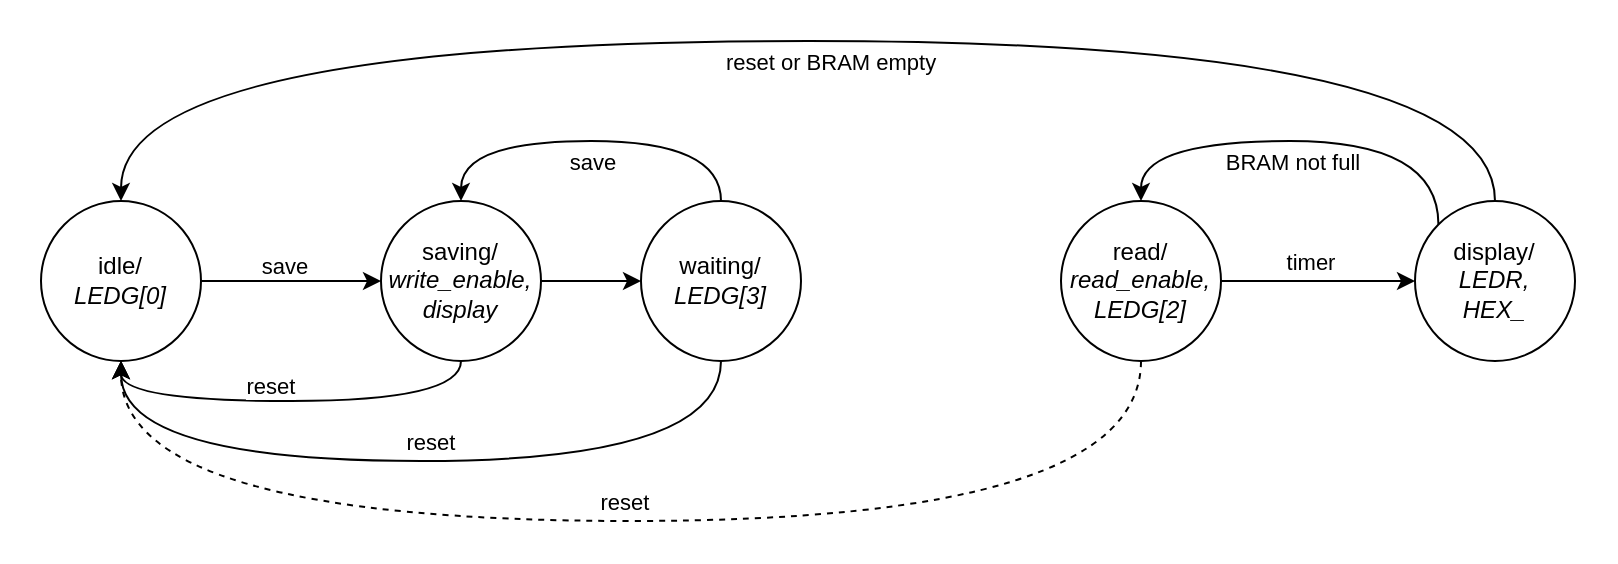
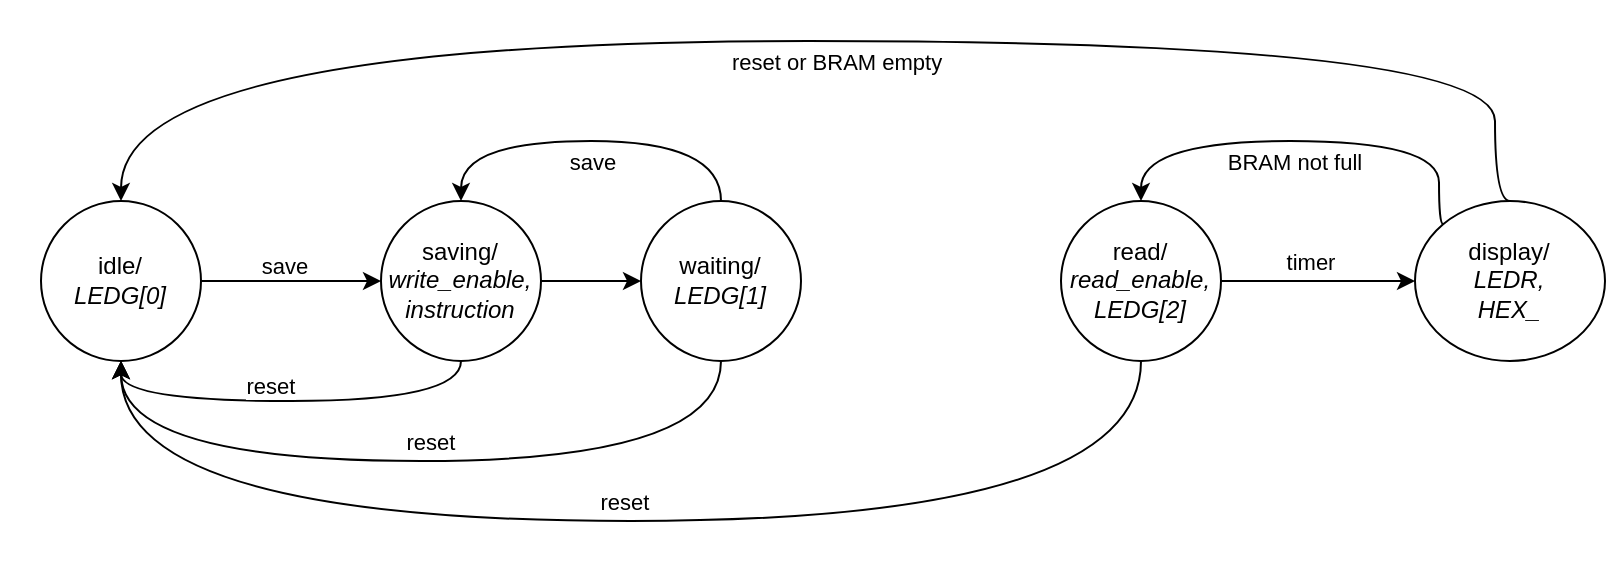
node "saving/ write_enable, display": label "saving/ write_enable, display" -> "saving/ write_enable, instruction"
node "waiting/ LEDG[3]": label "waiting/ LEDG[3]" -> "waiting/ LEDG[1]"
node "display/ LEDR, HEX_": size 160x160 -> 190x160
edge "read/ read_enable, LEDG[2]" -> "idle/ LEDG[0]": style dashed -> solid
